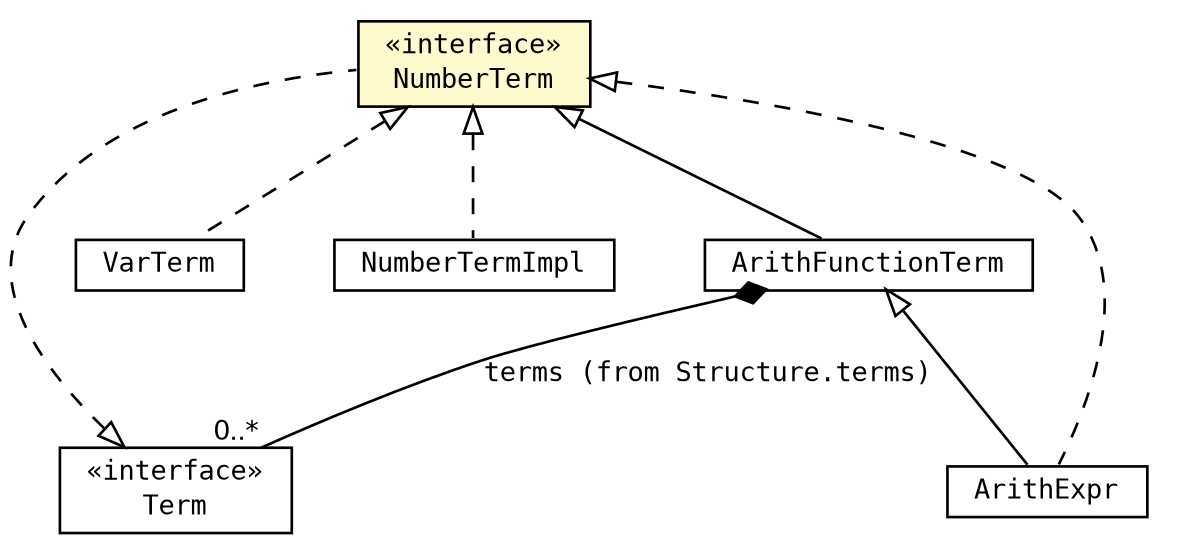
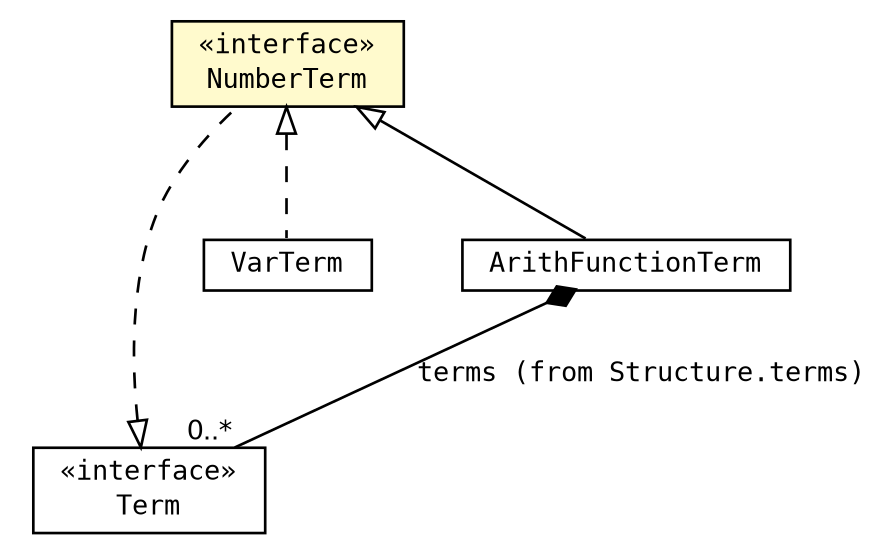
node "NumberTermImpl": removed
node "ArithExpr": removed
